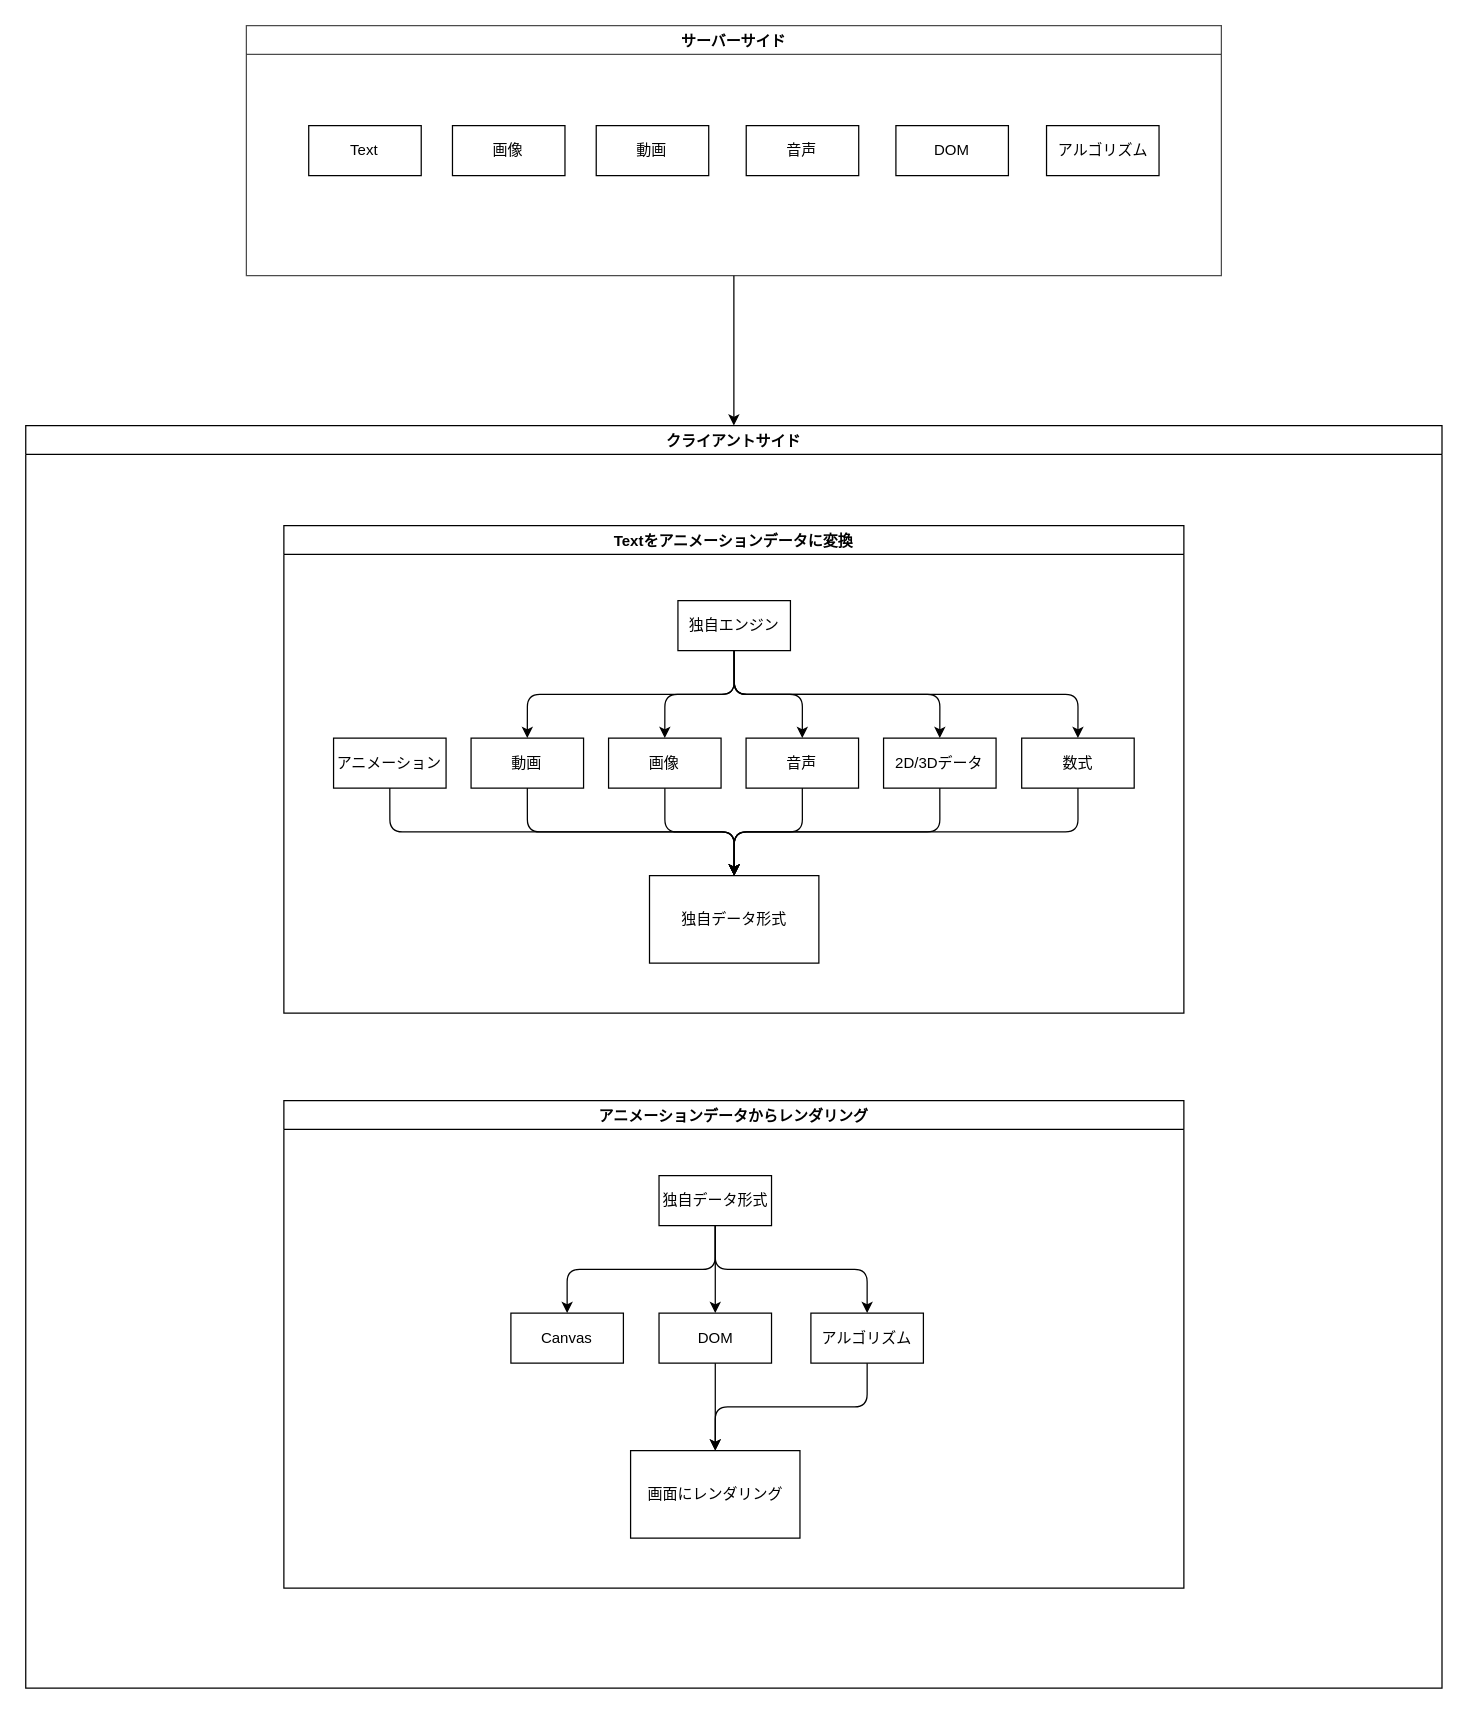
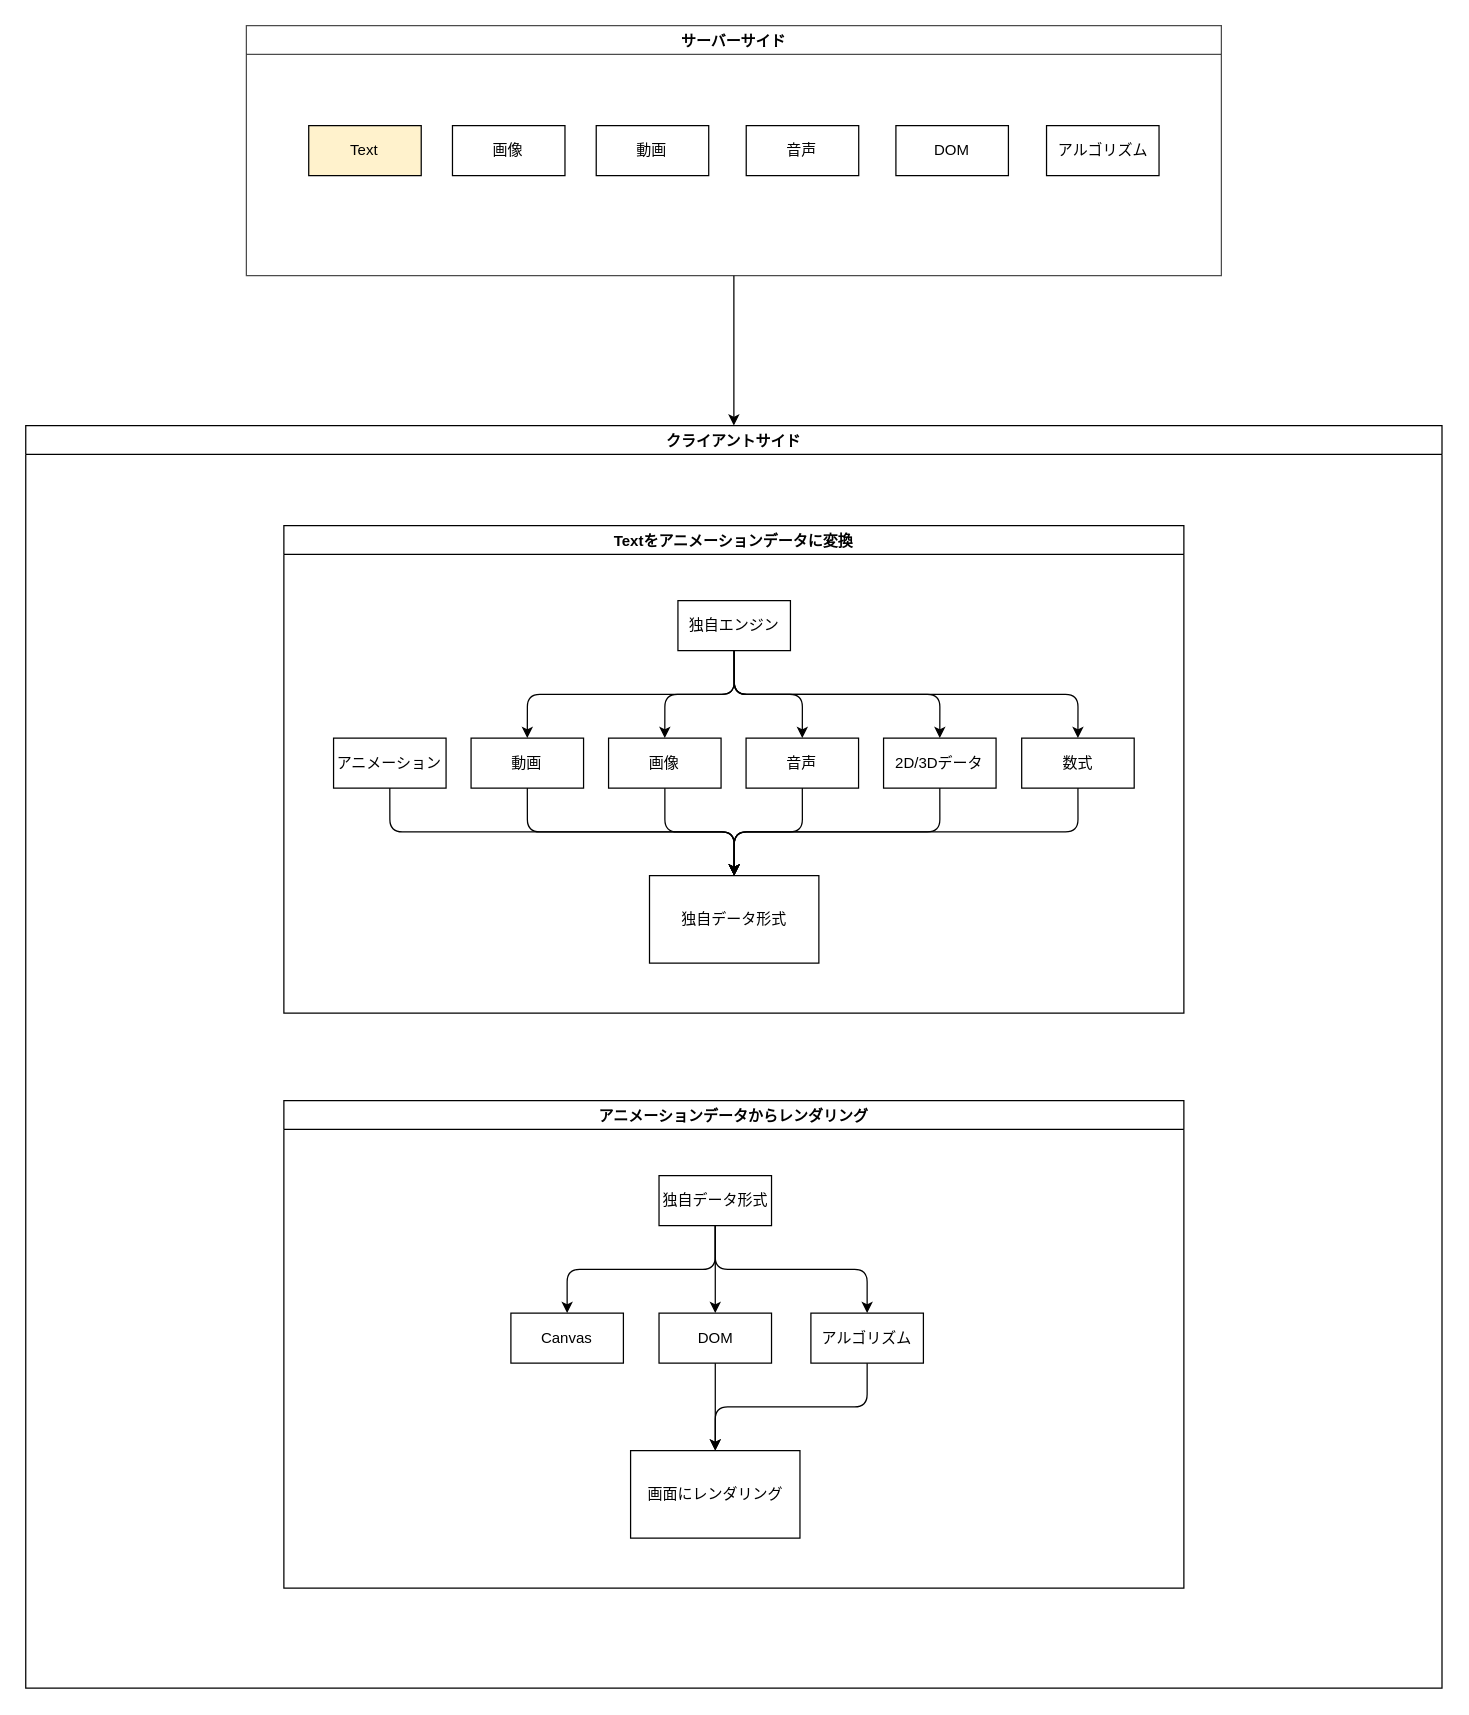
node "Text": fillcolor #ffffff -> #fff2cc
